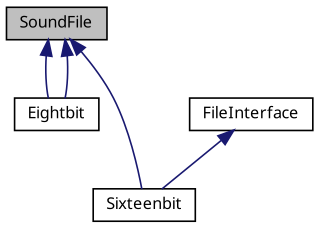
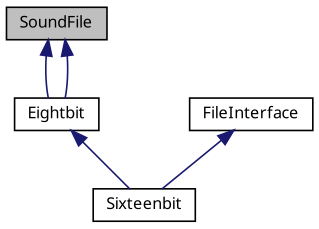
edge "Sixteenbit" -> "SoundFile": now "Sixteenbit" -> "Eightbit"
